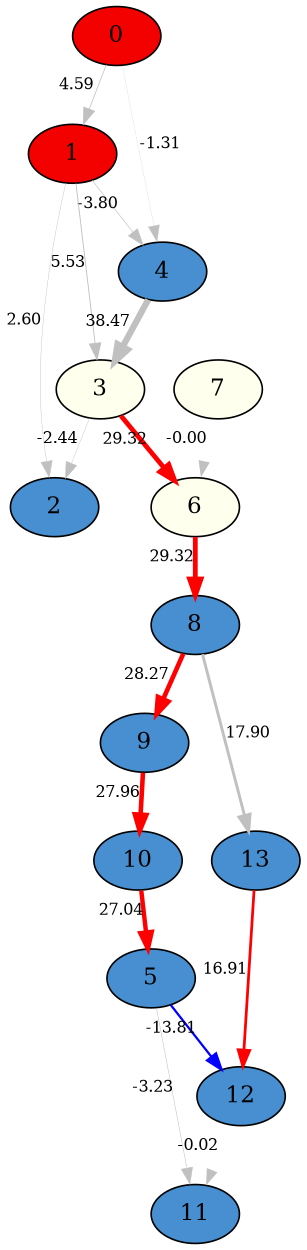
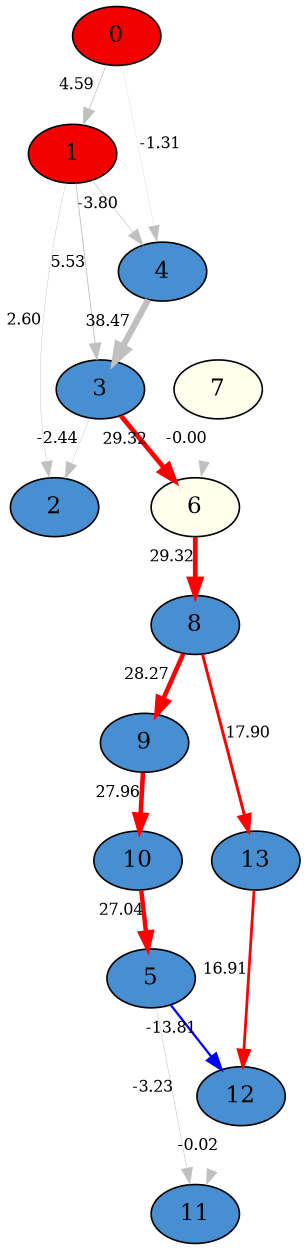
node "3": fillcolor #ffffed -> #478fd0
edge "8" -> "13": color gray -> red
